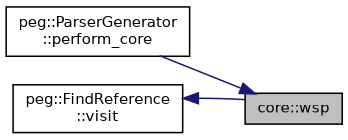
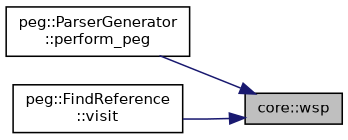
node "peg::ParserGenerator ::perform_core": label "peg::ParserGenerator ::perform_core" -> "peg::ParserGenerator ::perform_peg"
edge "core::wsp" -> "peg::FindReference ::visit": reversed
